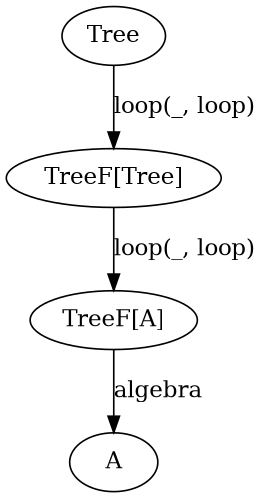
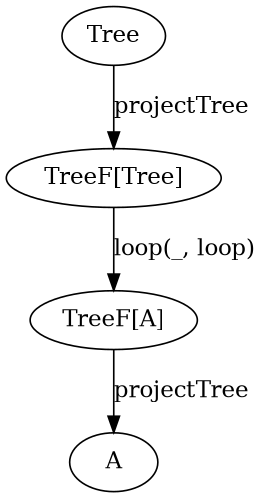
edge "Tree" -> "TreeF[Tree]": label "loop(_, loop)" -> "projectTree"
edge "TreeF[A]" -> "A": label "algebra" -> "projectTree"
